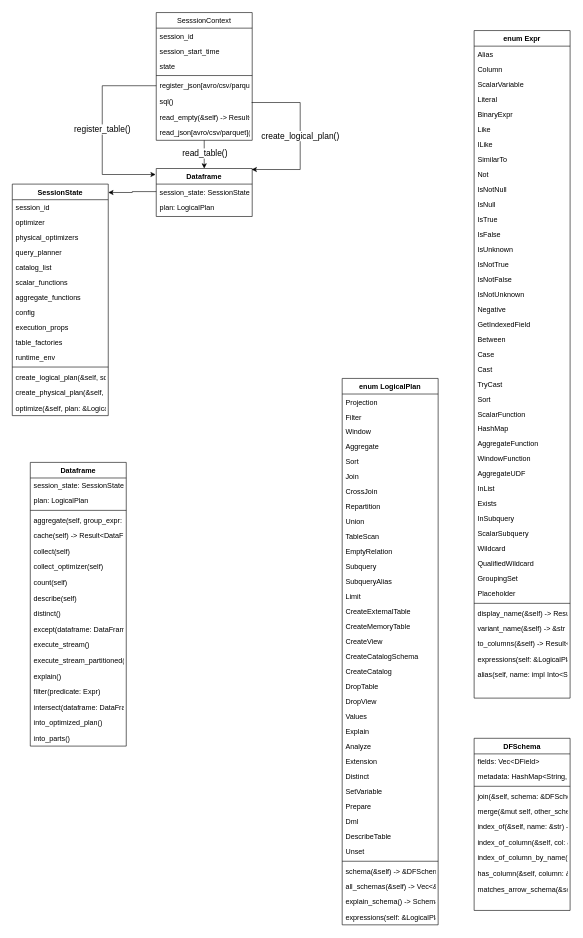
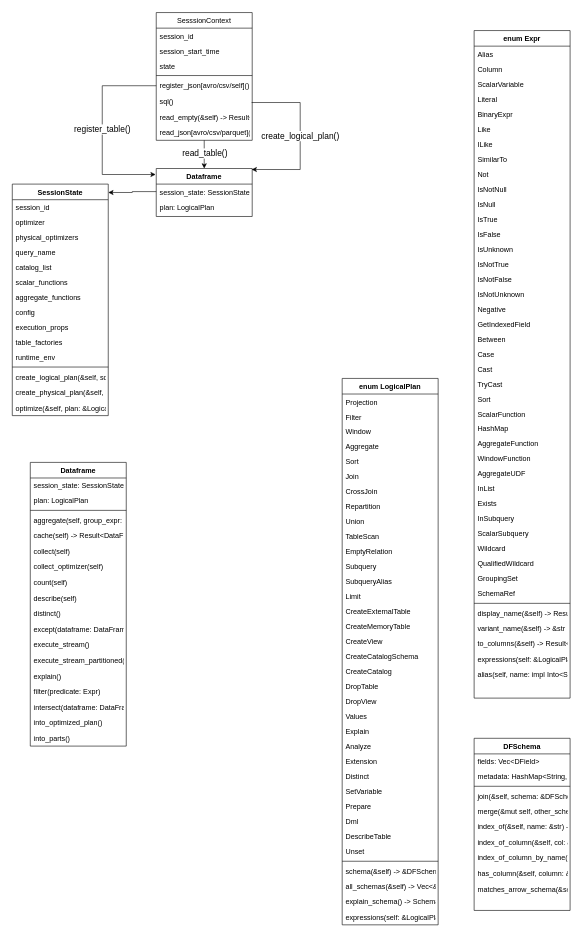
node "register_json[avro/csv/parquet]()": label "register_json[avro/csv/parquet]()" -> "register_json[avro/csv/self]()"
node "query_planner": label "query_planner" -> "query_name"
node "Placeholder": label "Placeholder" -> "SchemaRef"
